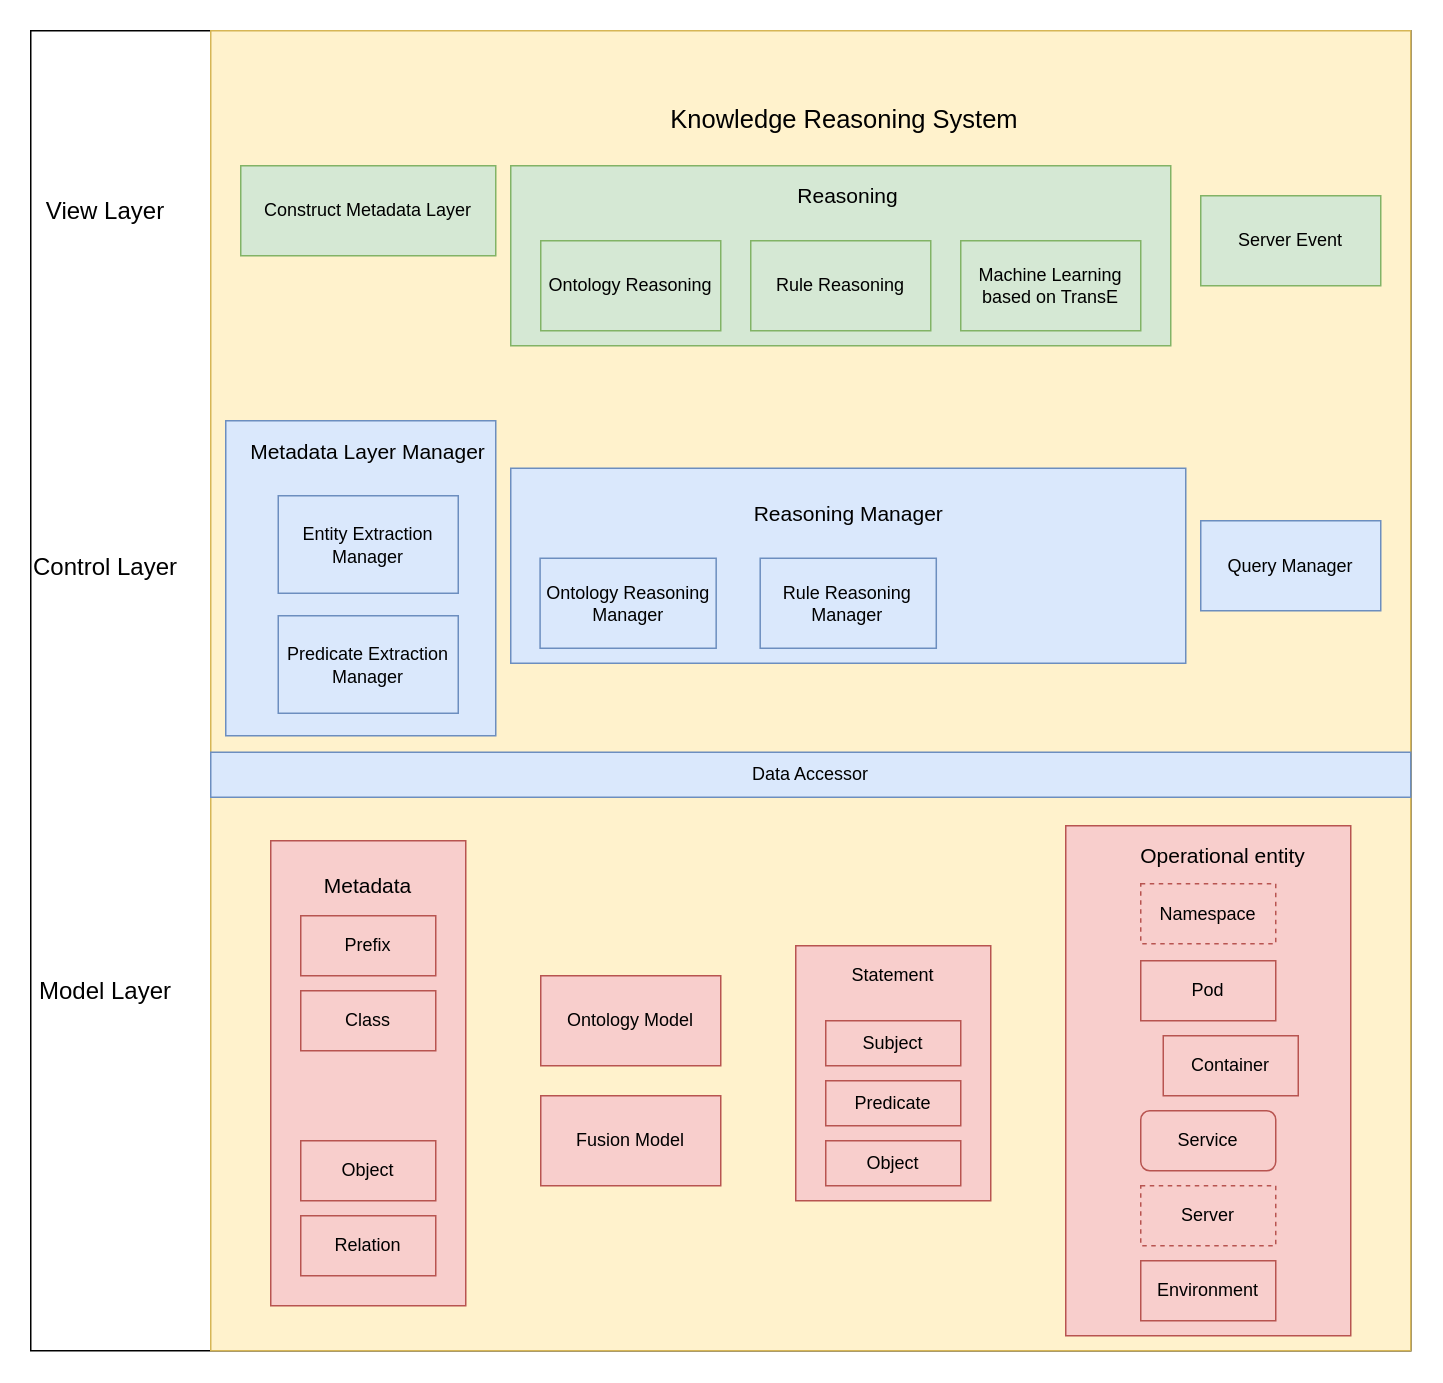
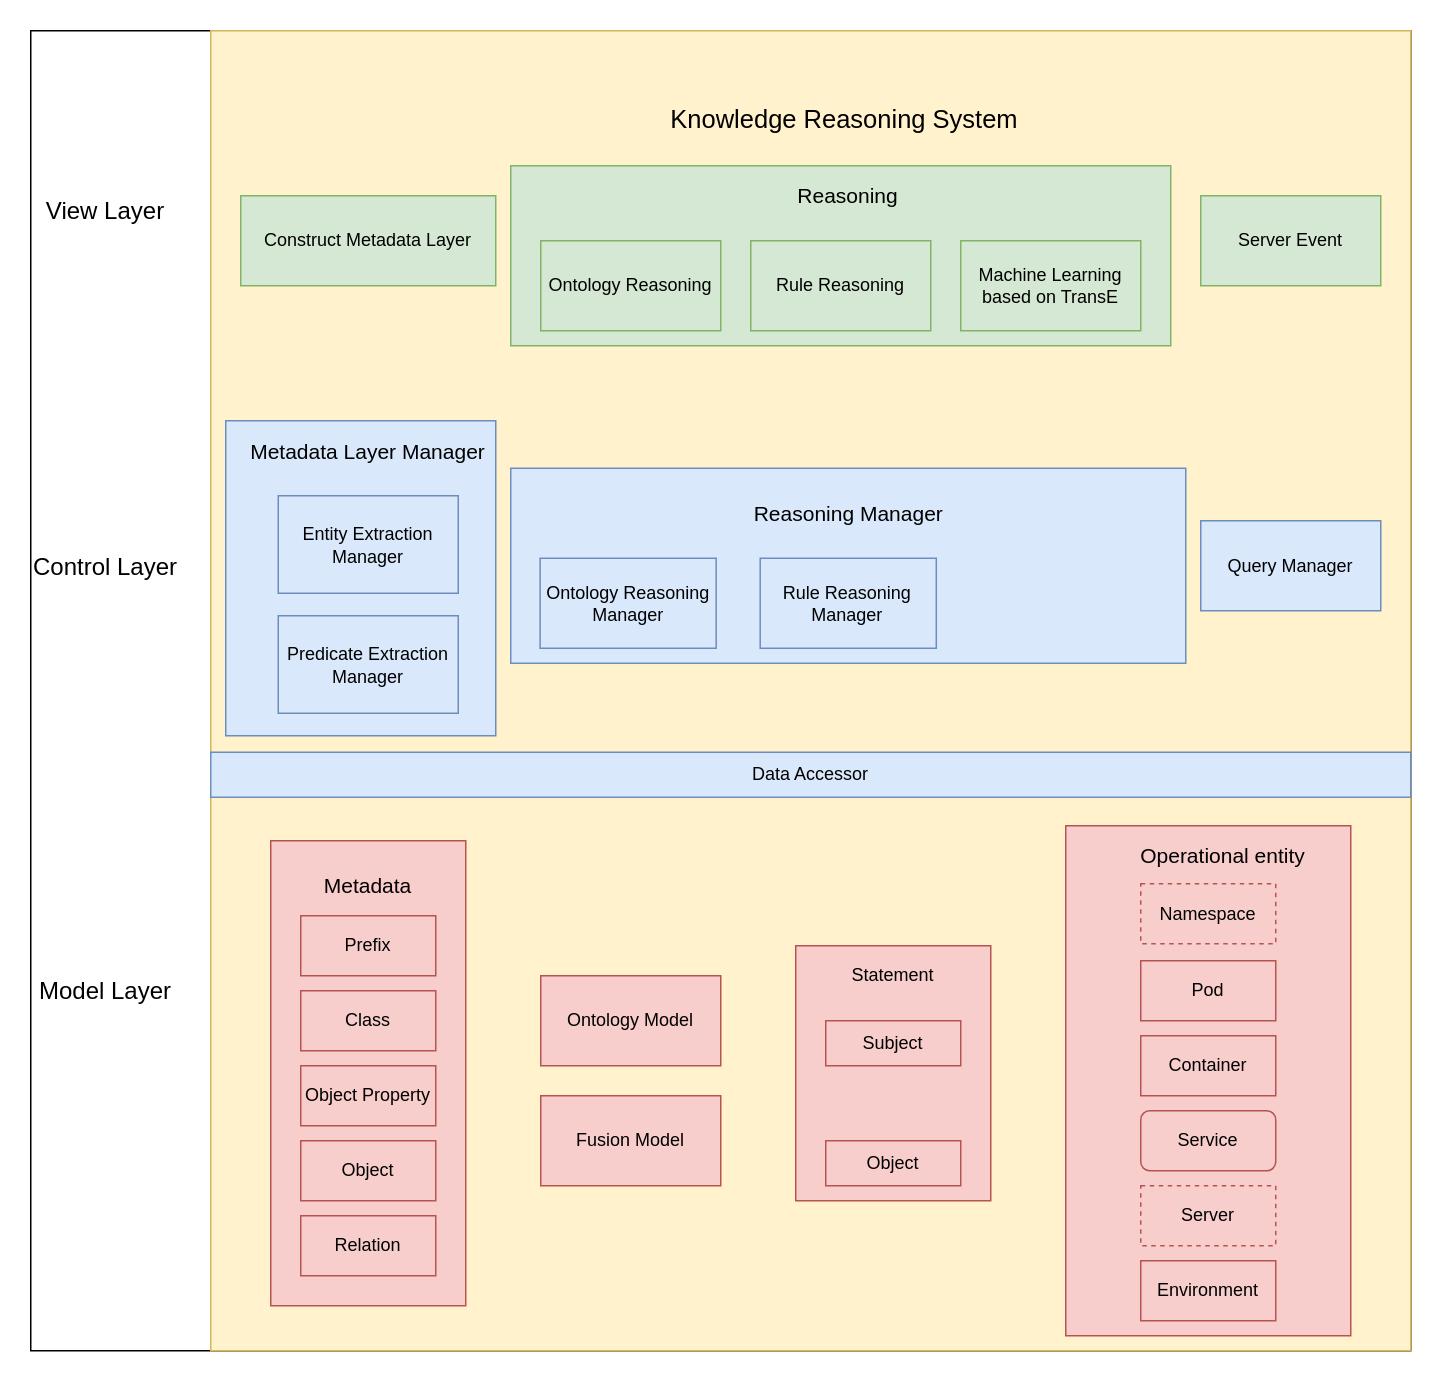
node "Construct Metadata Layer": moved (368, 211) -> (368, 241)
node "Container": moved (1231, 1066) -> (1208, 1066)
node "Object Property": added
node "Predicate": removed
